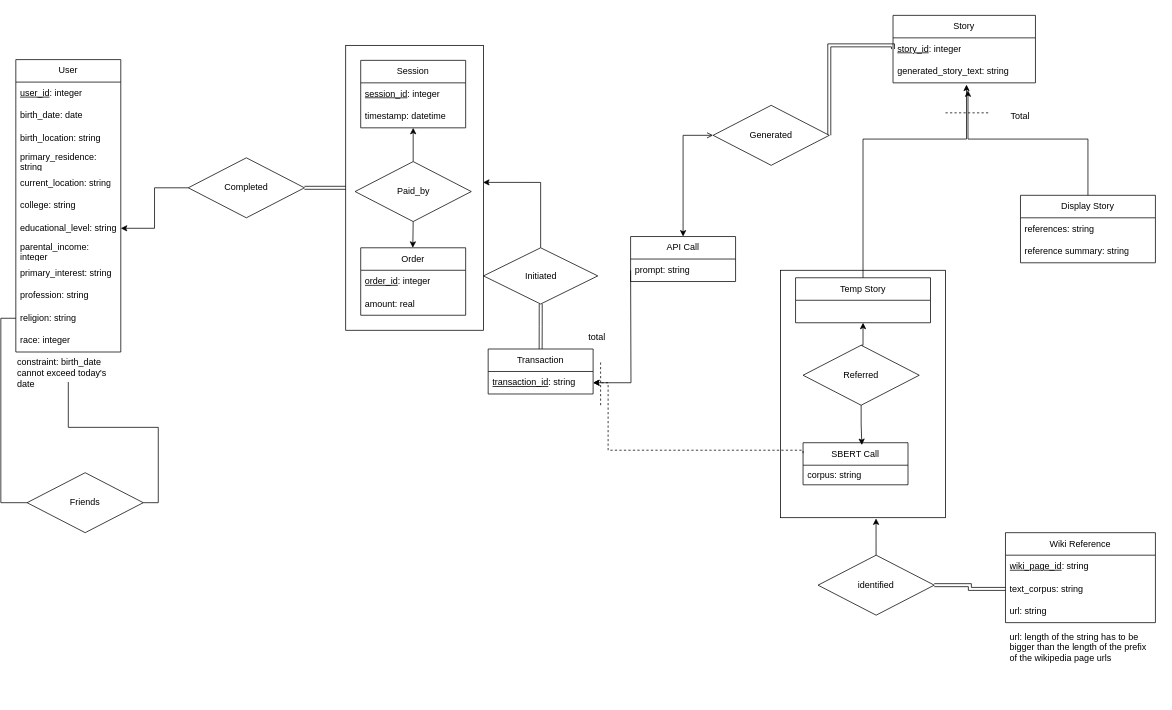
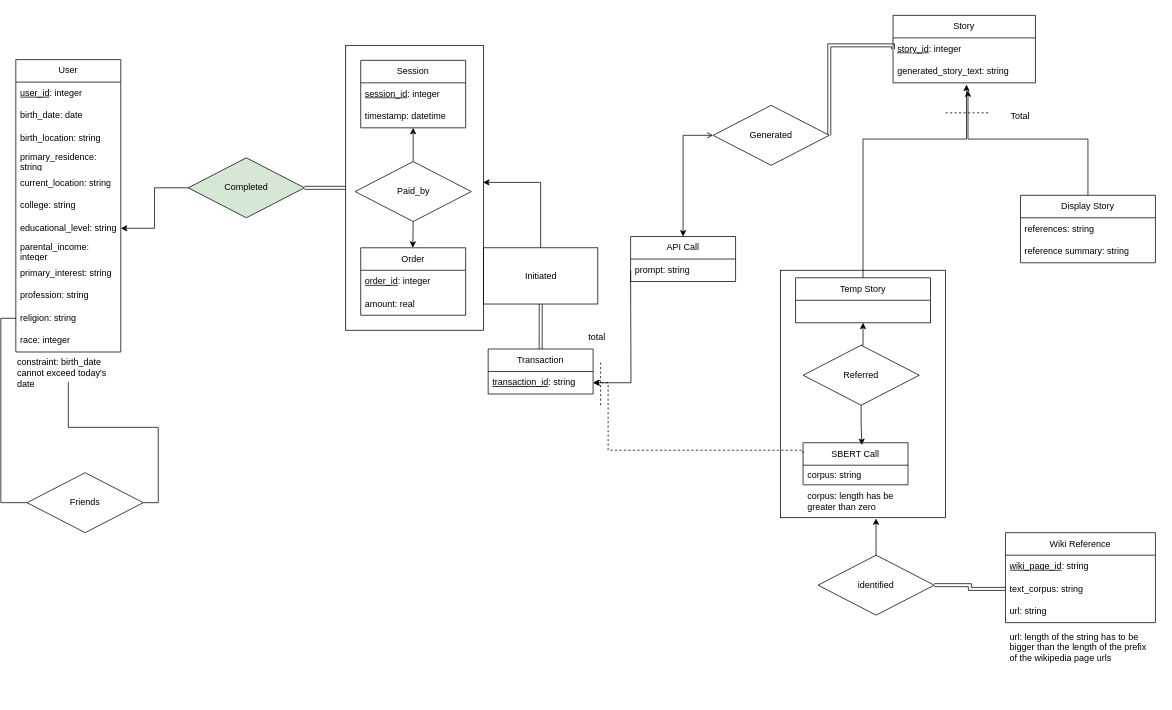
node "Completed": fillcolor #ffffff -> #d5e8d4
node "Initiated": shape diamond -> rectangle
node "corpus: length has be greater than zero": added
